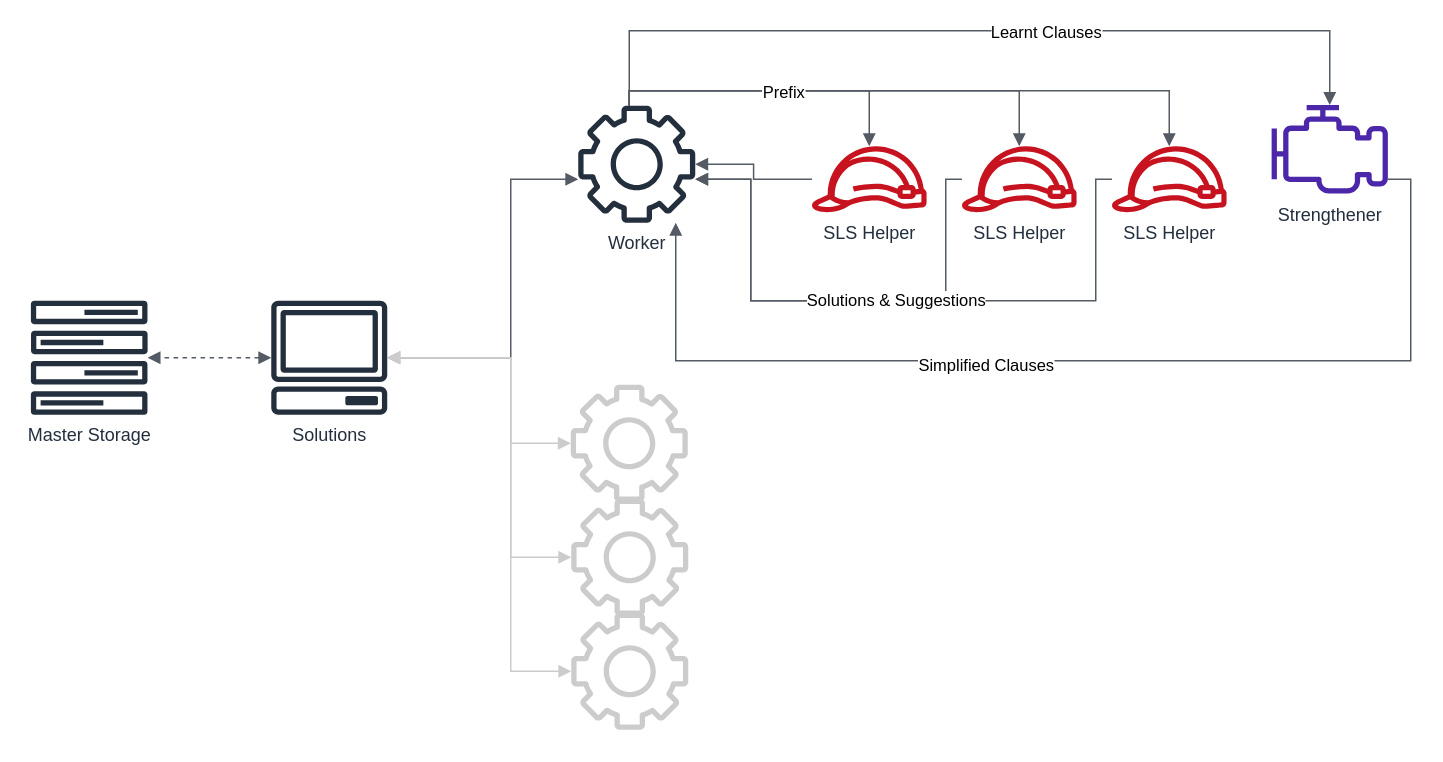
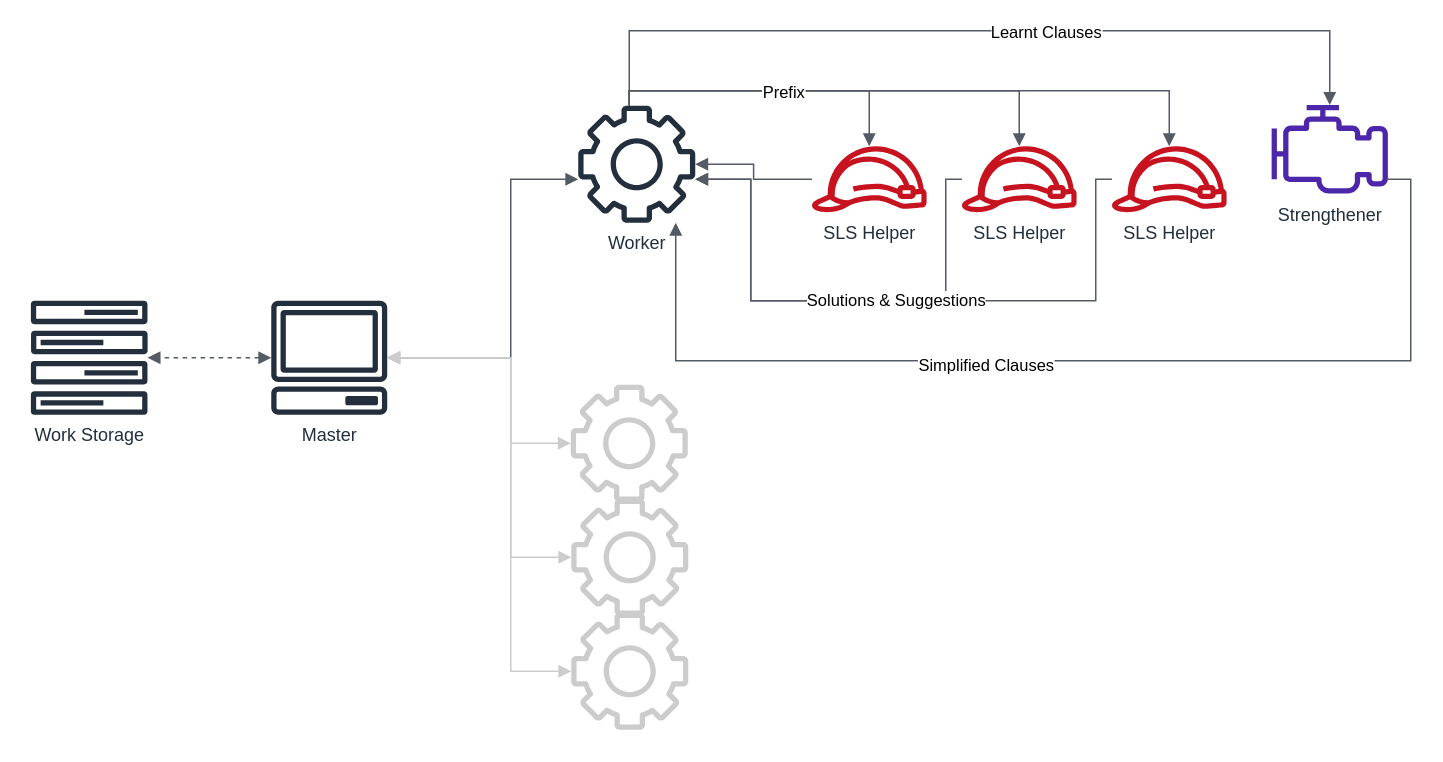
node "Master Storage": label "Master Storage" -> "Work Storage"
node "Solutions": label "Solutions" -> "Master"
